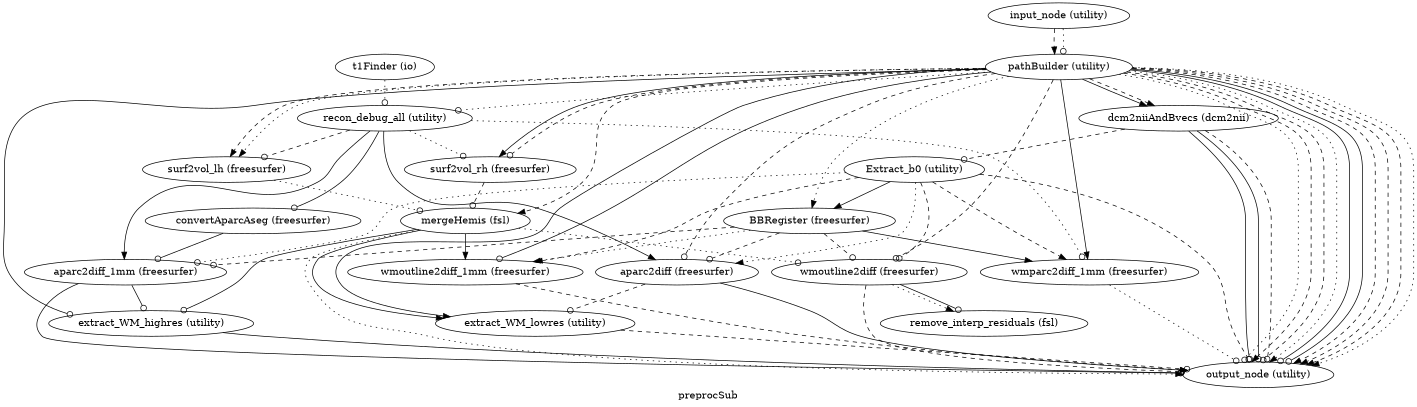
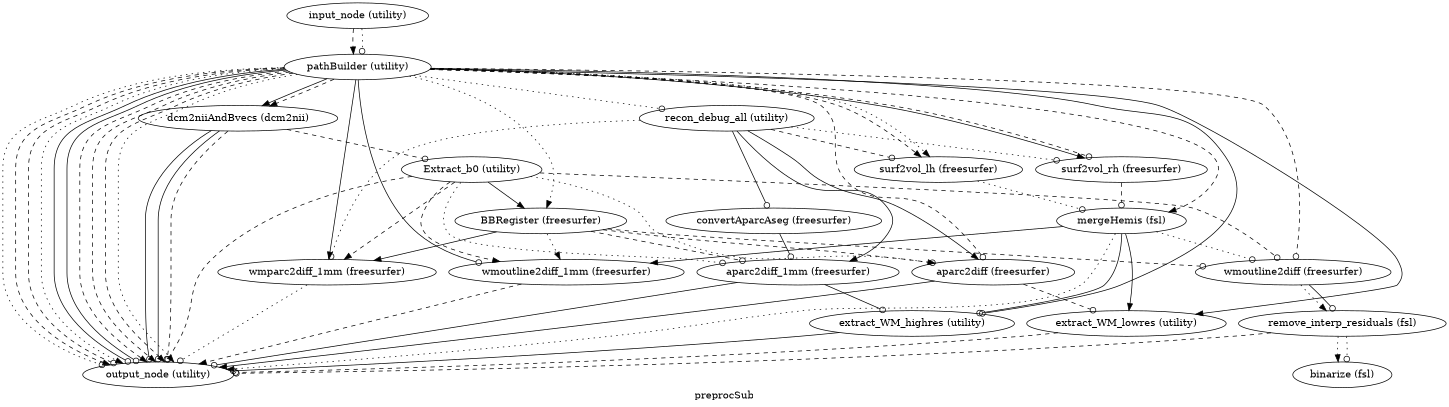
node "t1Finder (io)": removed
edge "wmoutline2diff (freesurfer)" -> "output_node (utility)": now "remove_interp_residuals (fsl)" -> "output_node (utility)"
node "binarize (fsl)": added
